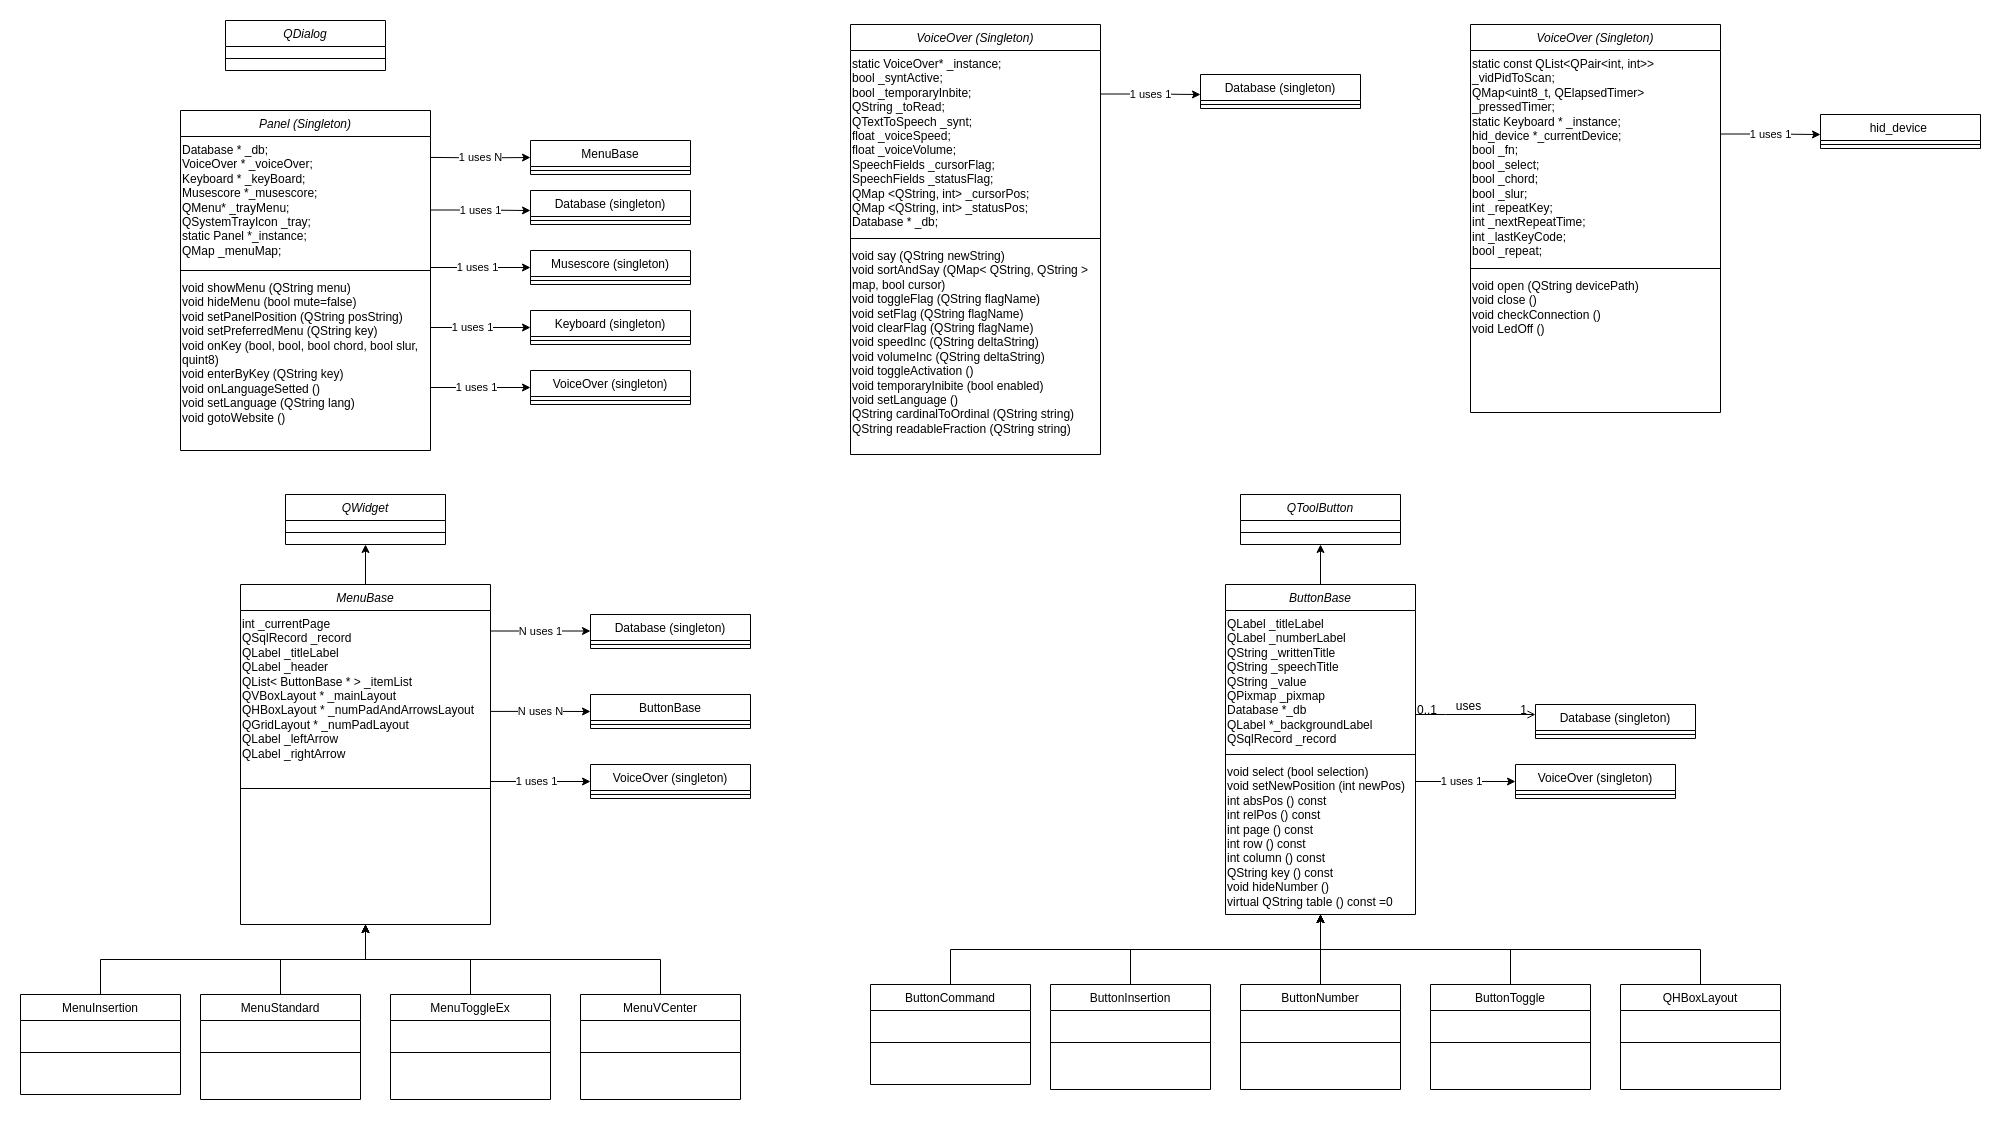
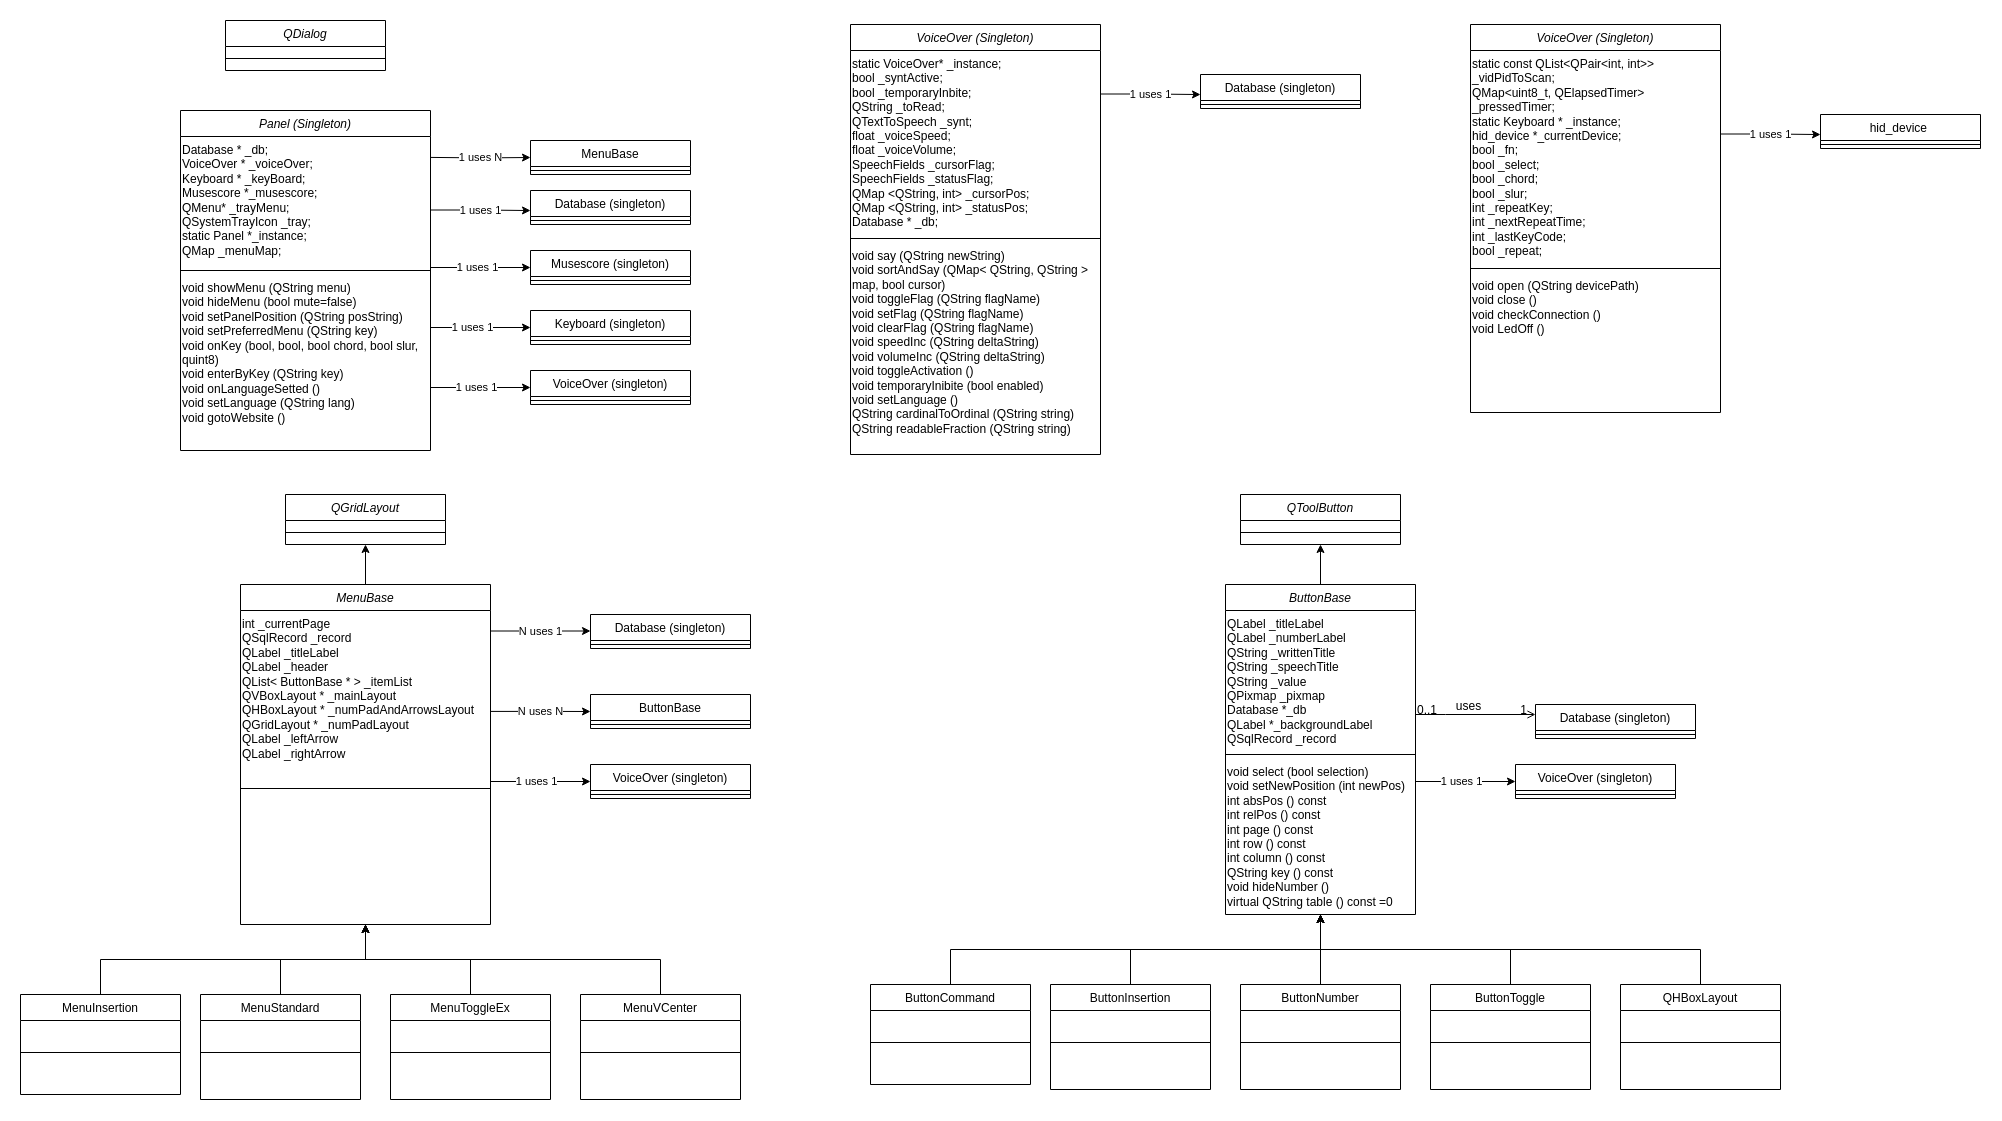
node "QWidget": label "QWidget" -> "QGridLayout"
